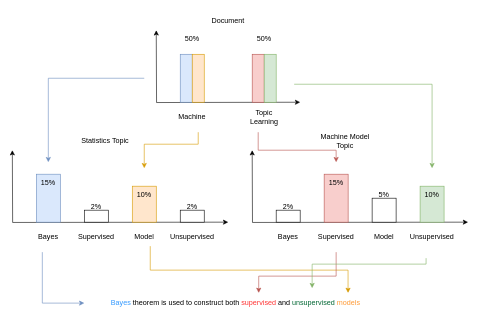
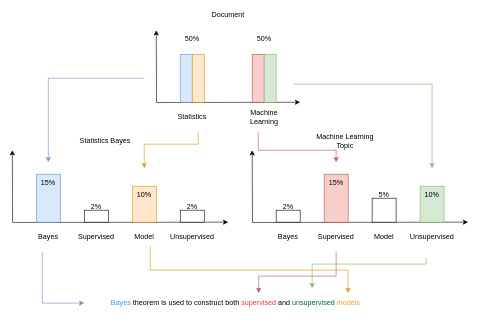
node "Document": moved (228, 21) -> (228, 15)
node "Machine": label "Machine" -> "Statistics"
node "Topic Learning": label "Topic Learning" -> "Machine Learning"
node "Statistics Topic": label "Statistics Topic" -> "Statistics Bayes"
node "Machine Model Topic": label "Machine Model Topic" -> "Machine Learning Topic"
